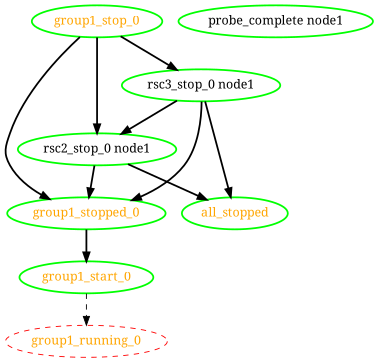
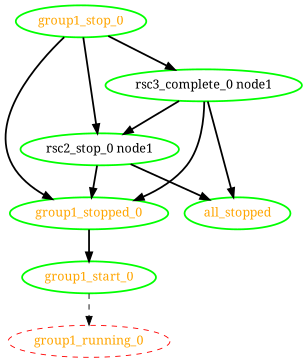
node "probe_complete node1": removed
node "rsc3_stop_0 node1": label "rsc3_stop_0 node1" -> "rsc3_complete_0 node1"
